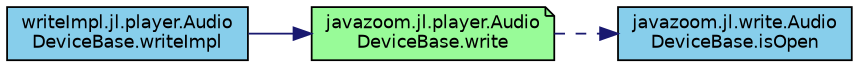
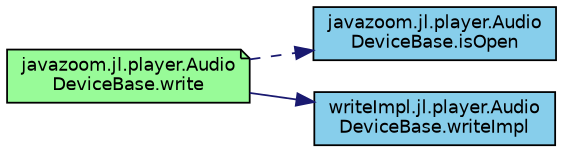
edge "writeImpl.jl.player.Audio DeviceBase.writeImpl" -> "javazoom.jl.player.Audio DeviceBase.write": reversed
node "javazoom.jl.write.Audio DeviceBase.isOpen": label "javazoom.jl.write.Audio DeviceBase.isOpen" -> "javazoom.jl.player.Audio DeviceBase.isOpen"
